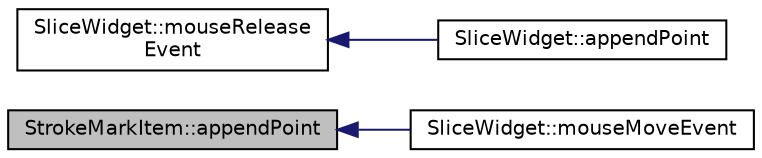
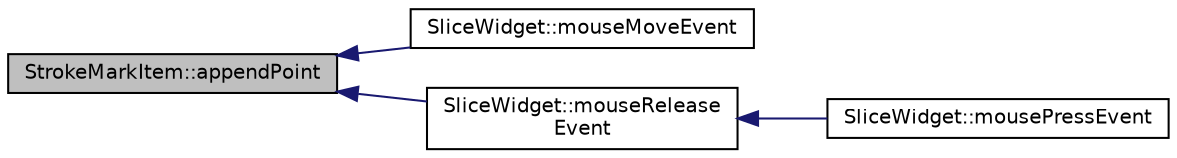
node "SliceWidget::appendPoint": label "SliceWidget::appendPoint" -> "SliceWidget::mousePressEvent"
edge "SliceWidget::mouseRelease Event" -> "StrokeMarkItem::appendPoint": added
